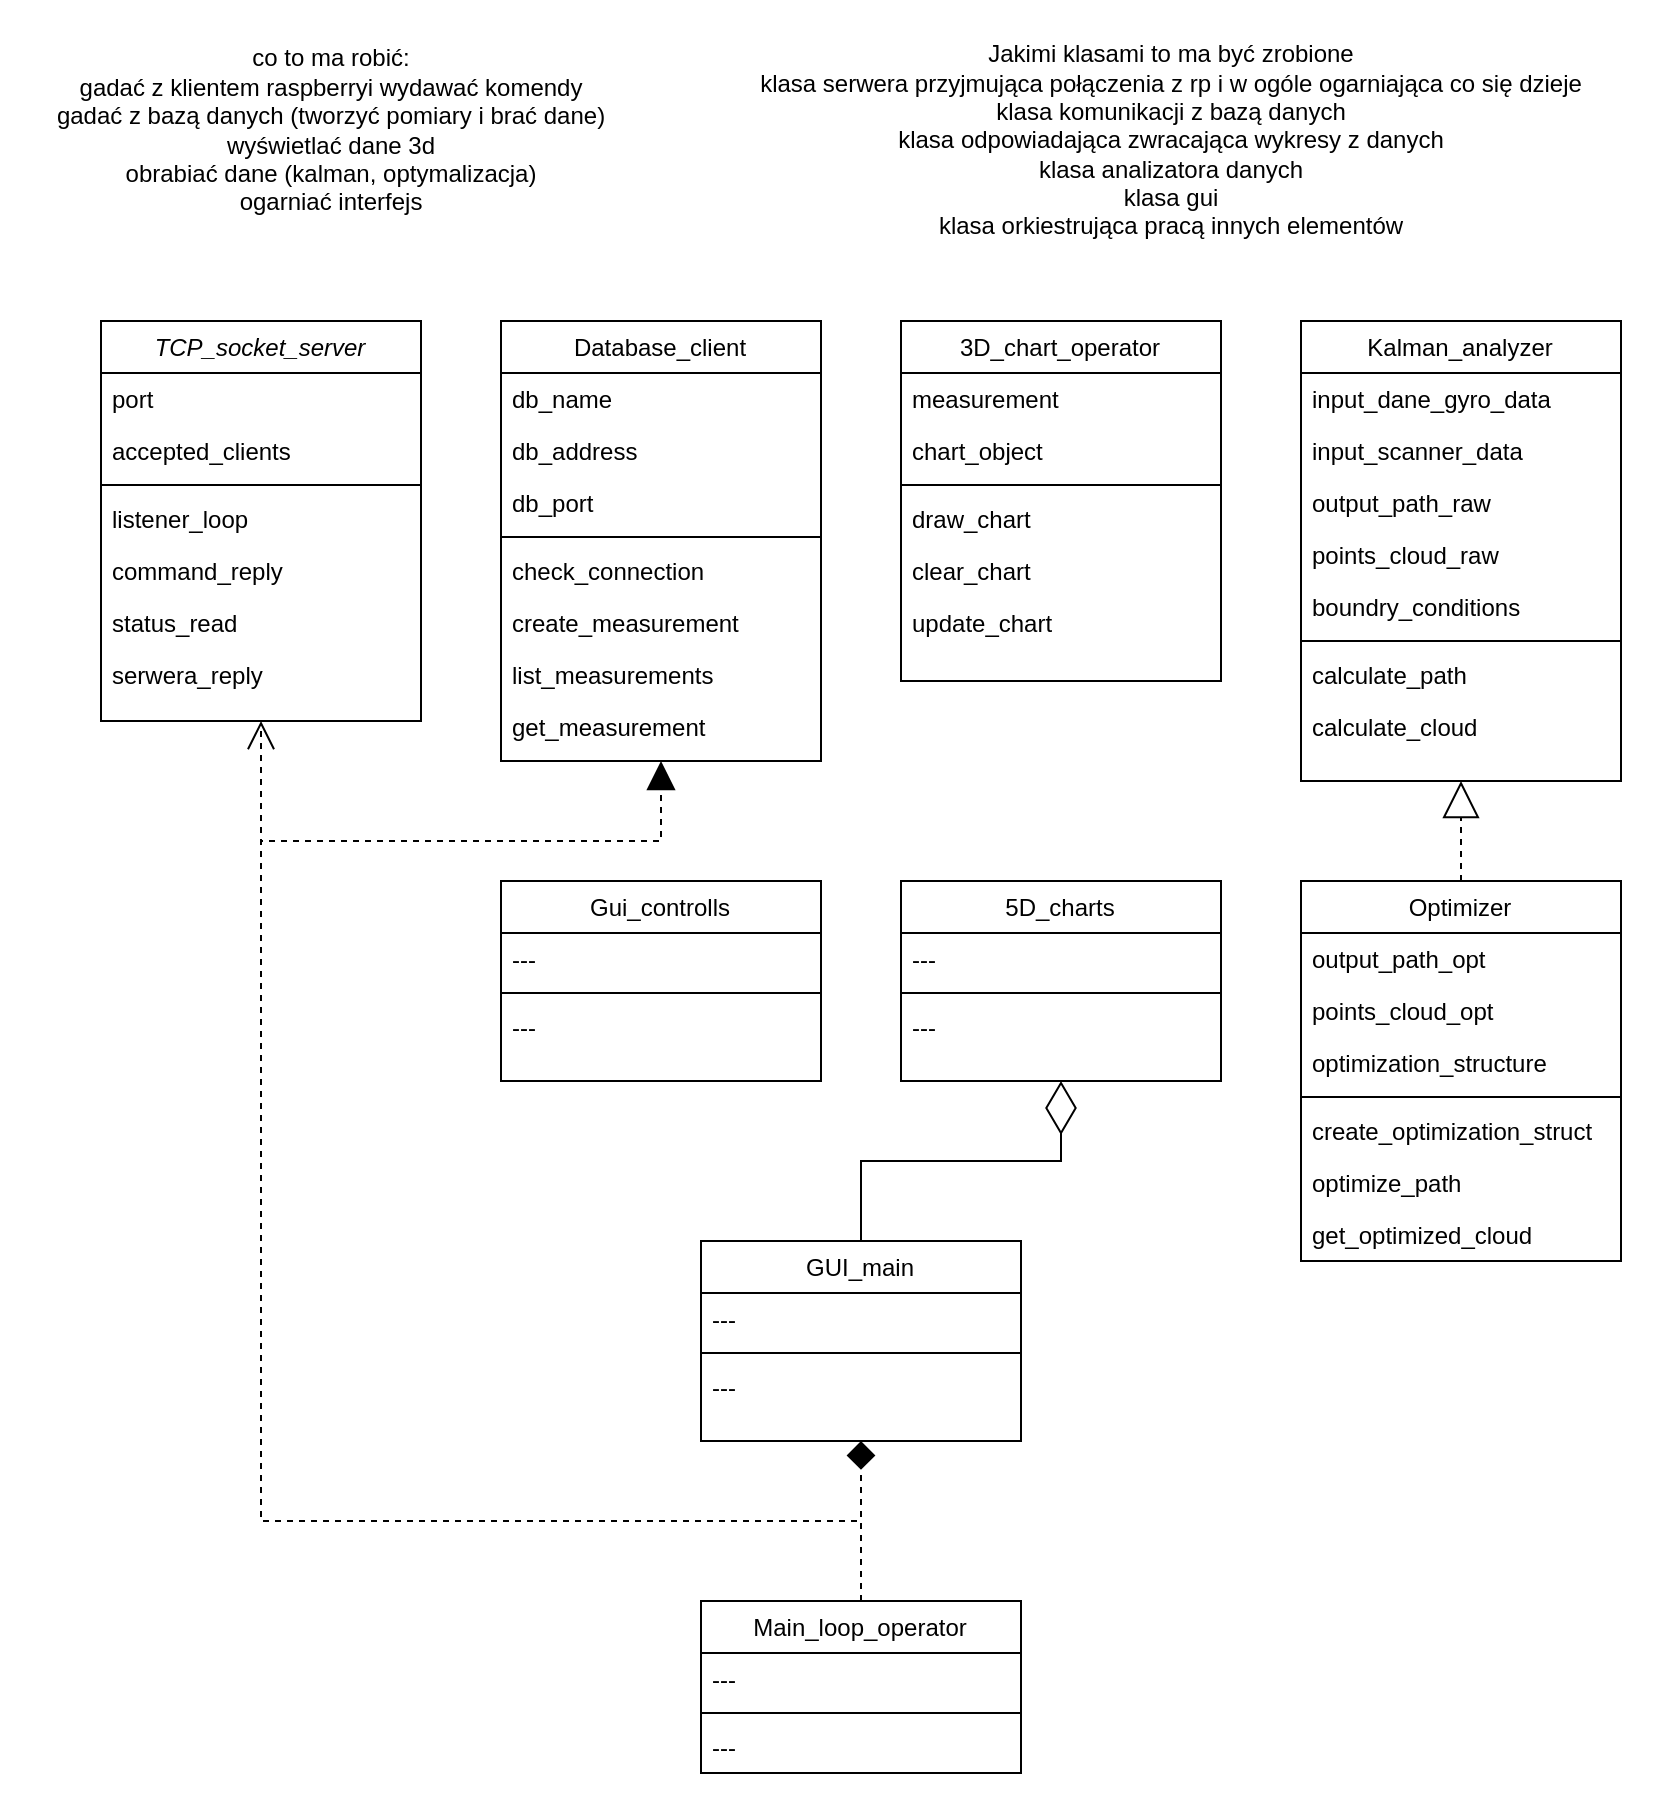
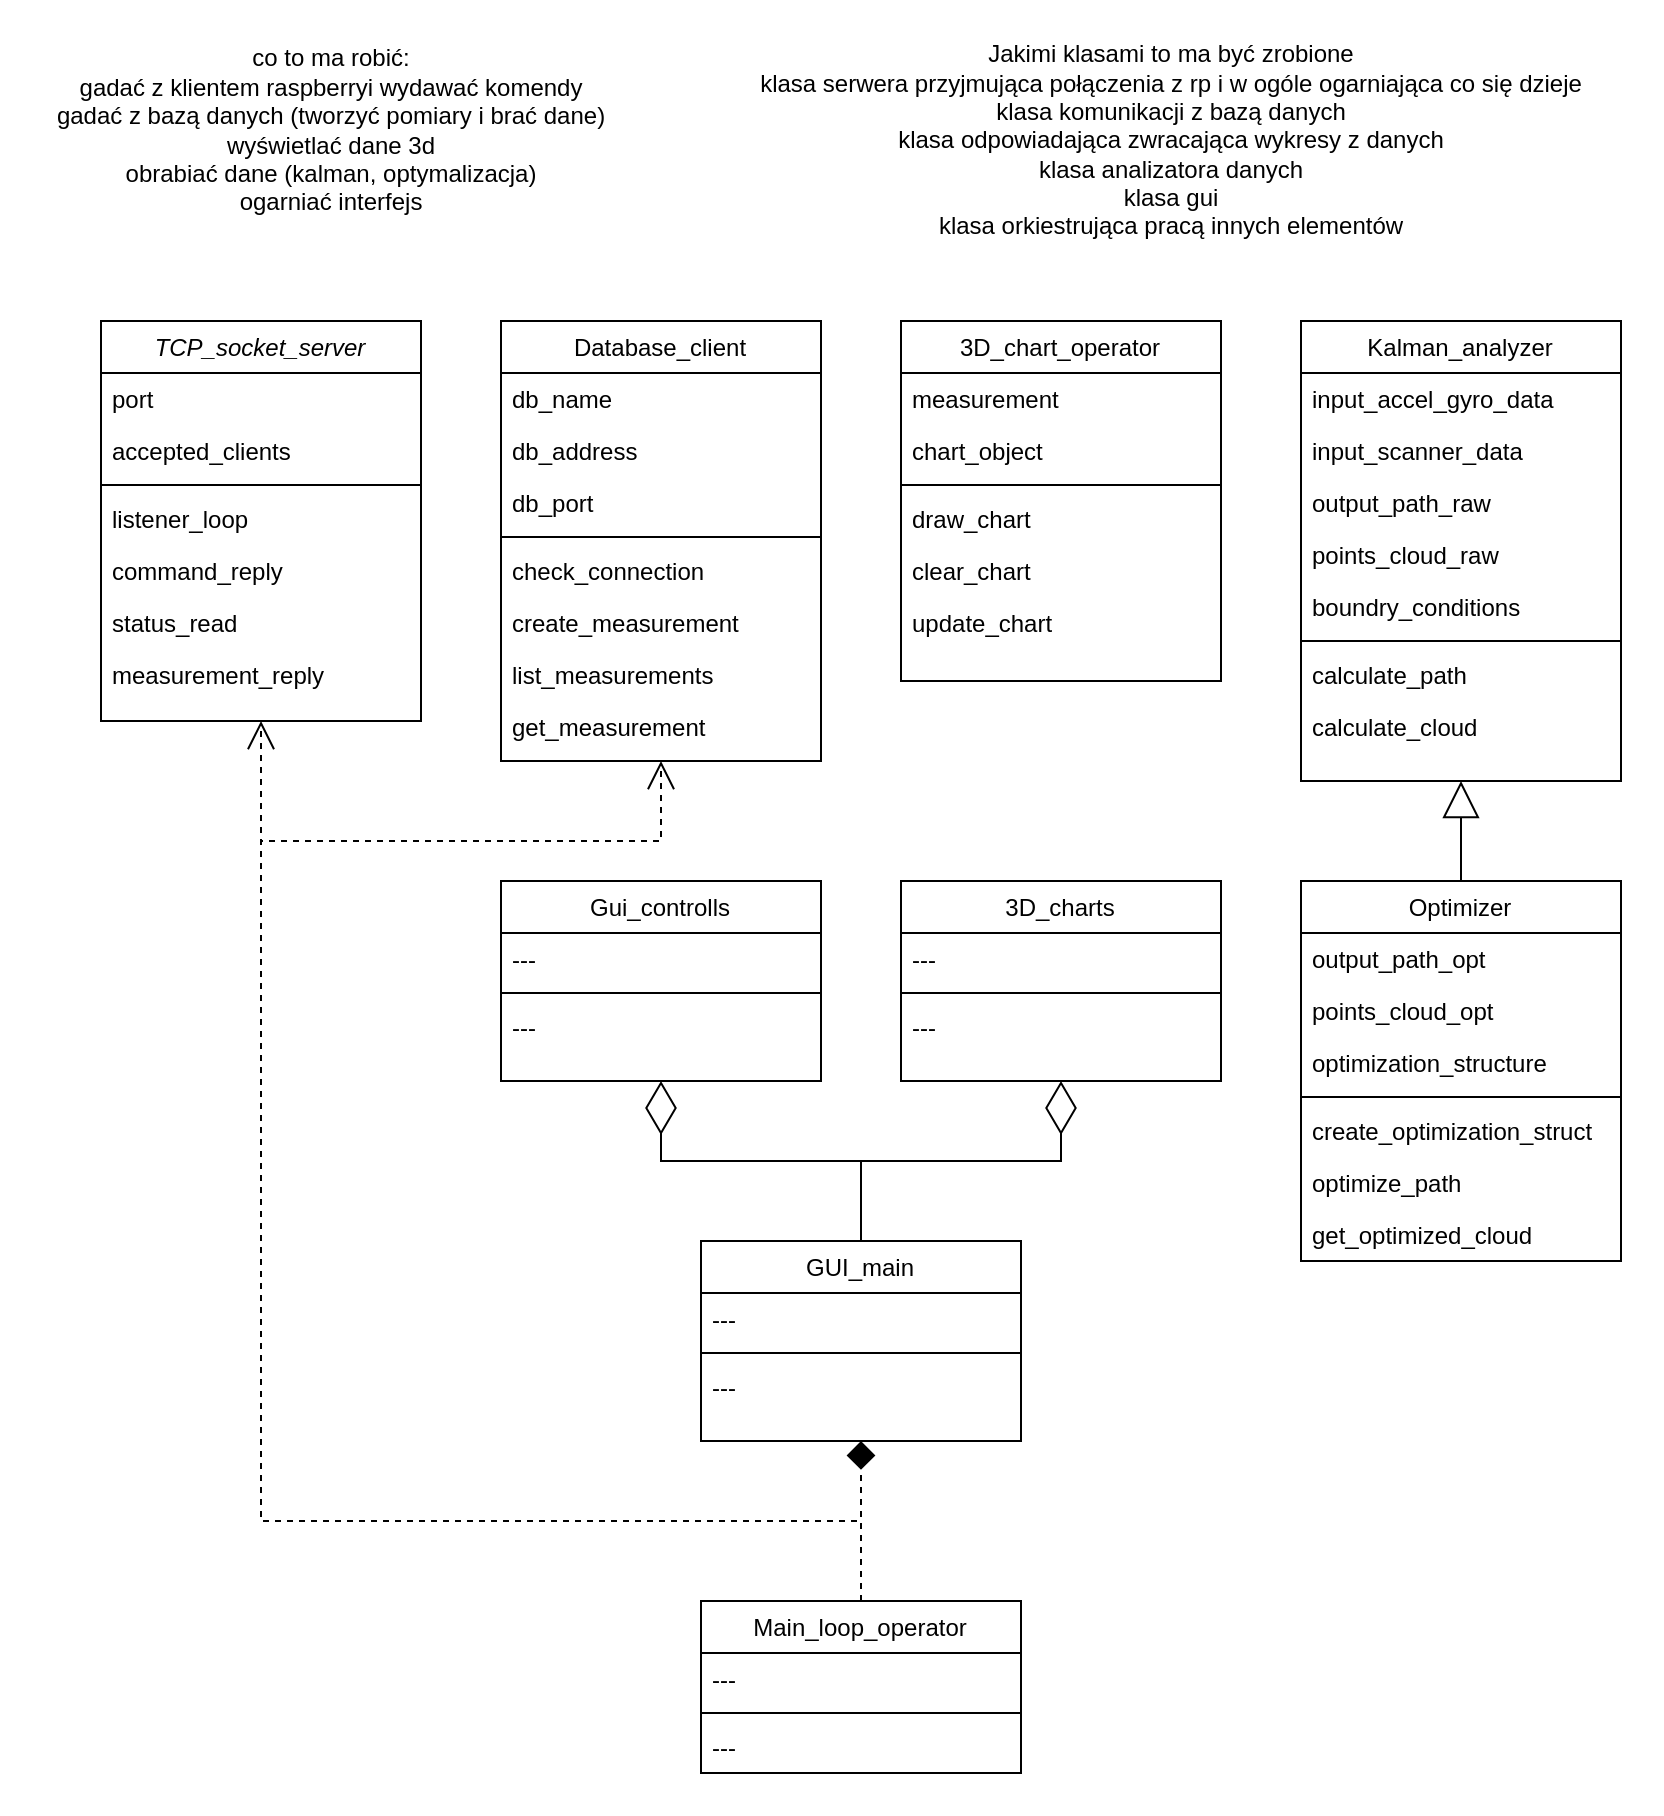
node "input_dane_gyro_data": label "input_dane_gyro_data" -> "input_accel_gyro_data"
node "serwera_reply": label "serwera_reply" -> "measurement_reply"
edge "Main_loop_operator" -> "Database_client": arrowhead block -> open
edge "Optimizer" -> "Kalman_analyzer": style dashed -> solid
node "5D_charts": label "5D_charts" -> "3D_charts"
edge "GUI_main" -> "Gui_controlls": added
